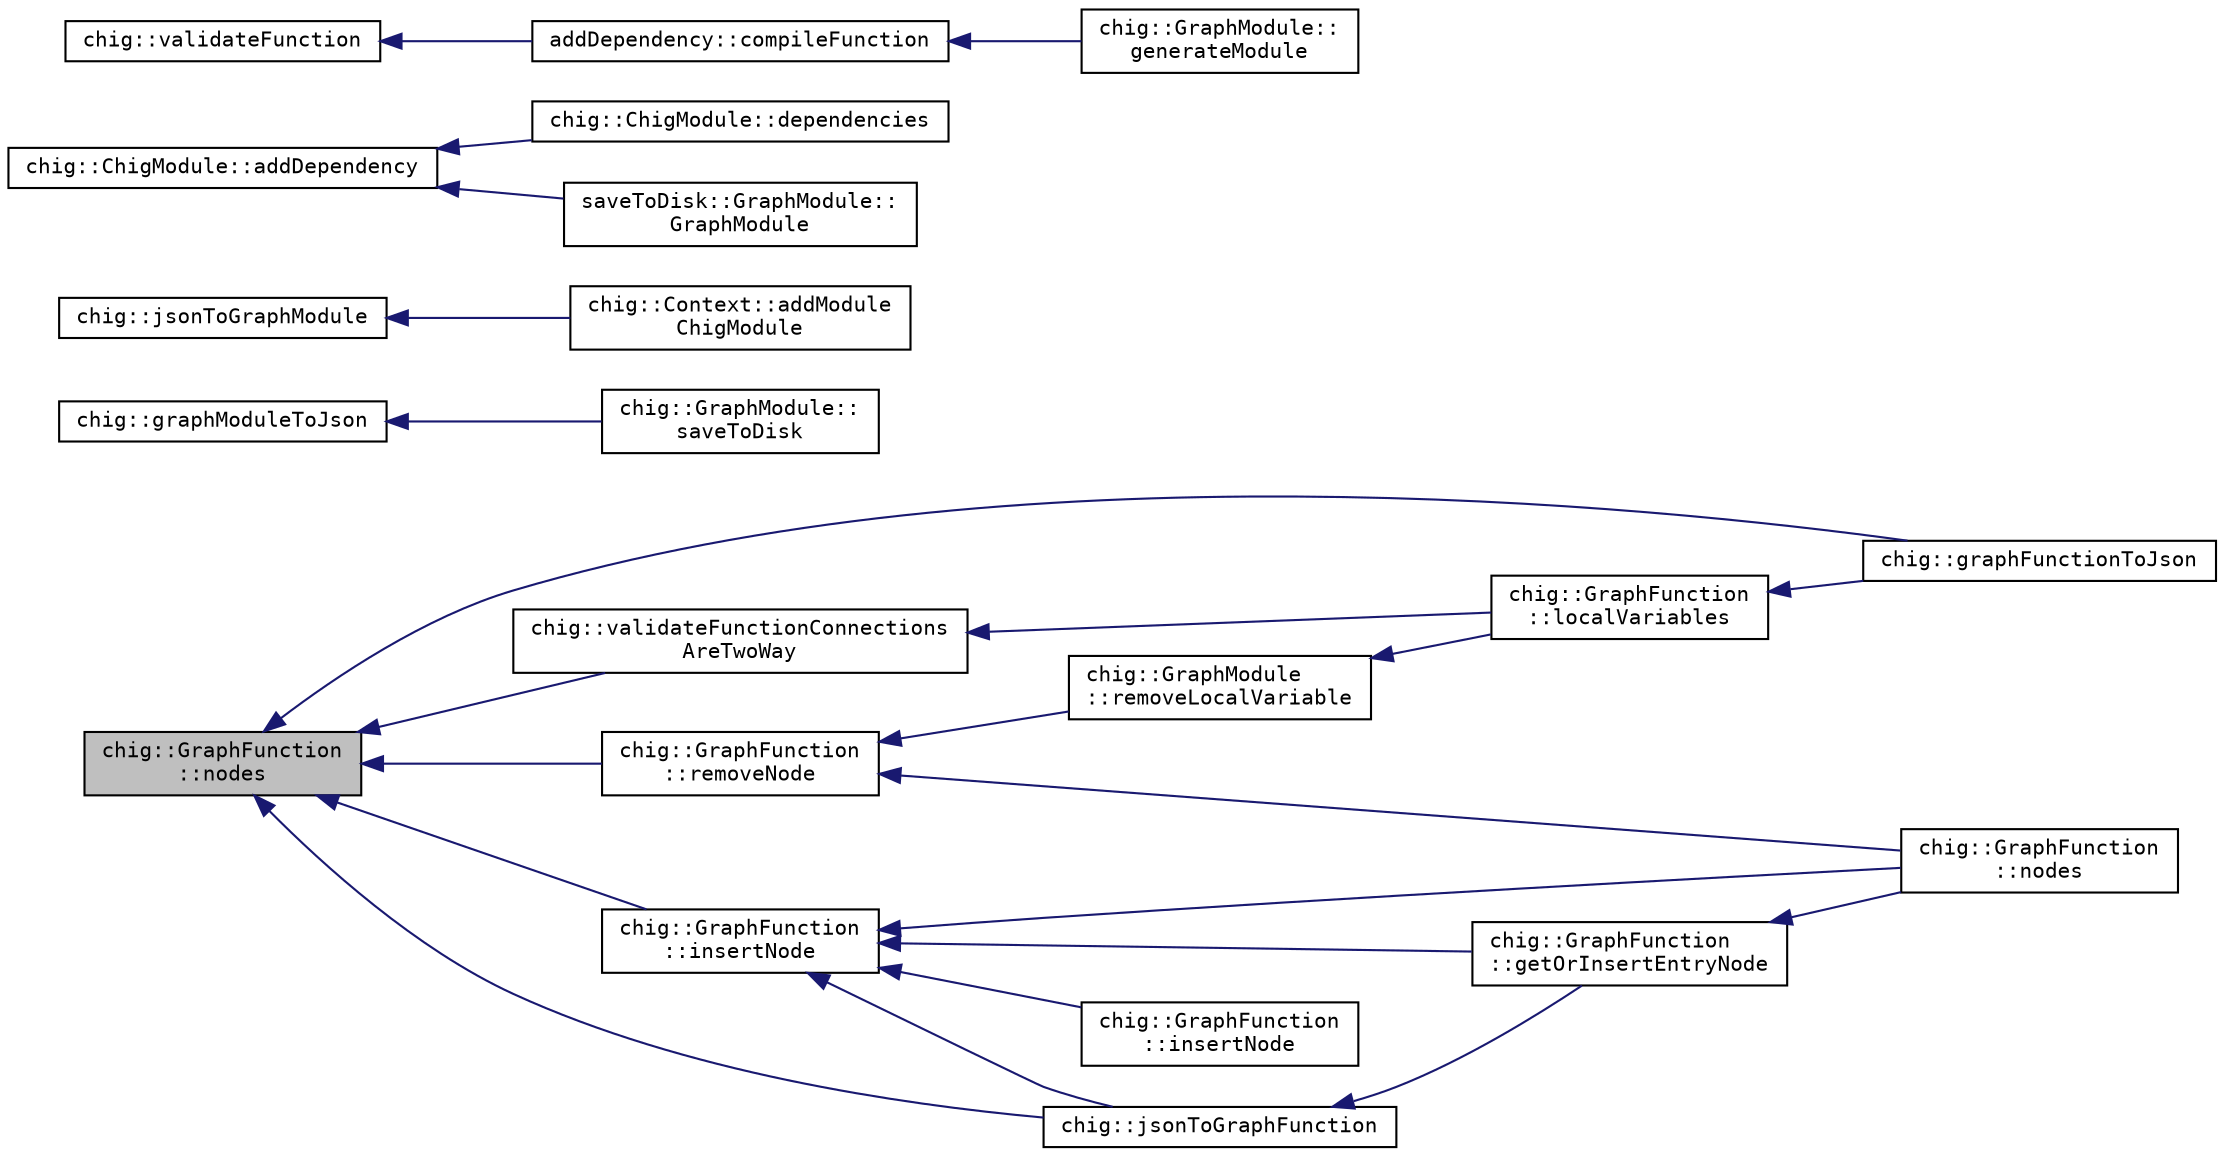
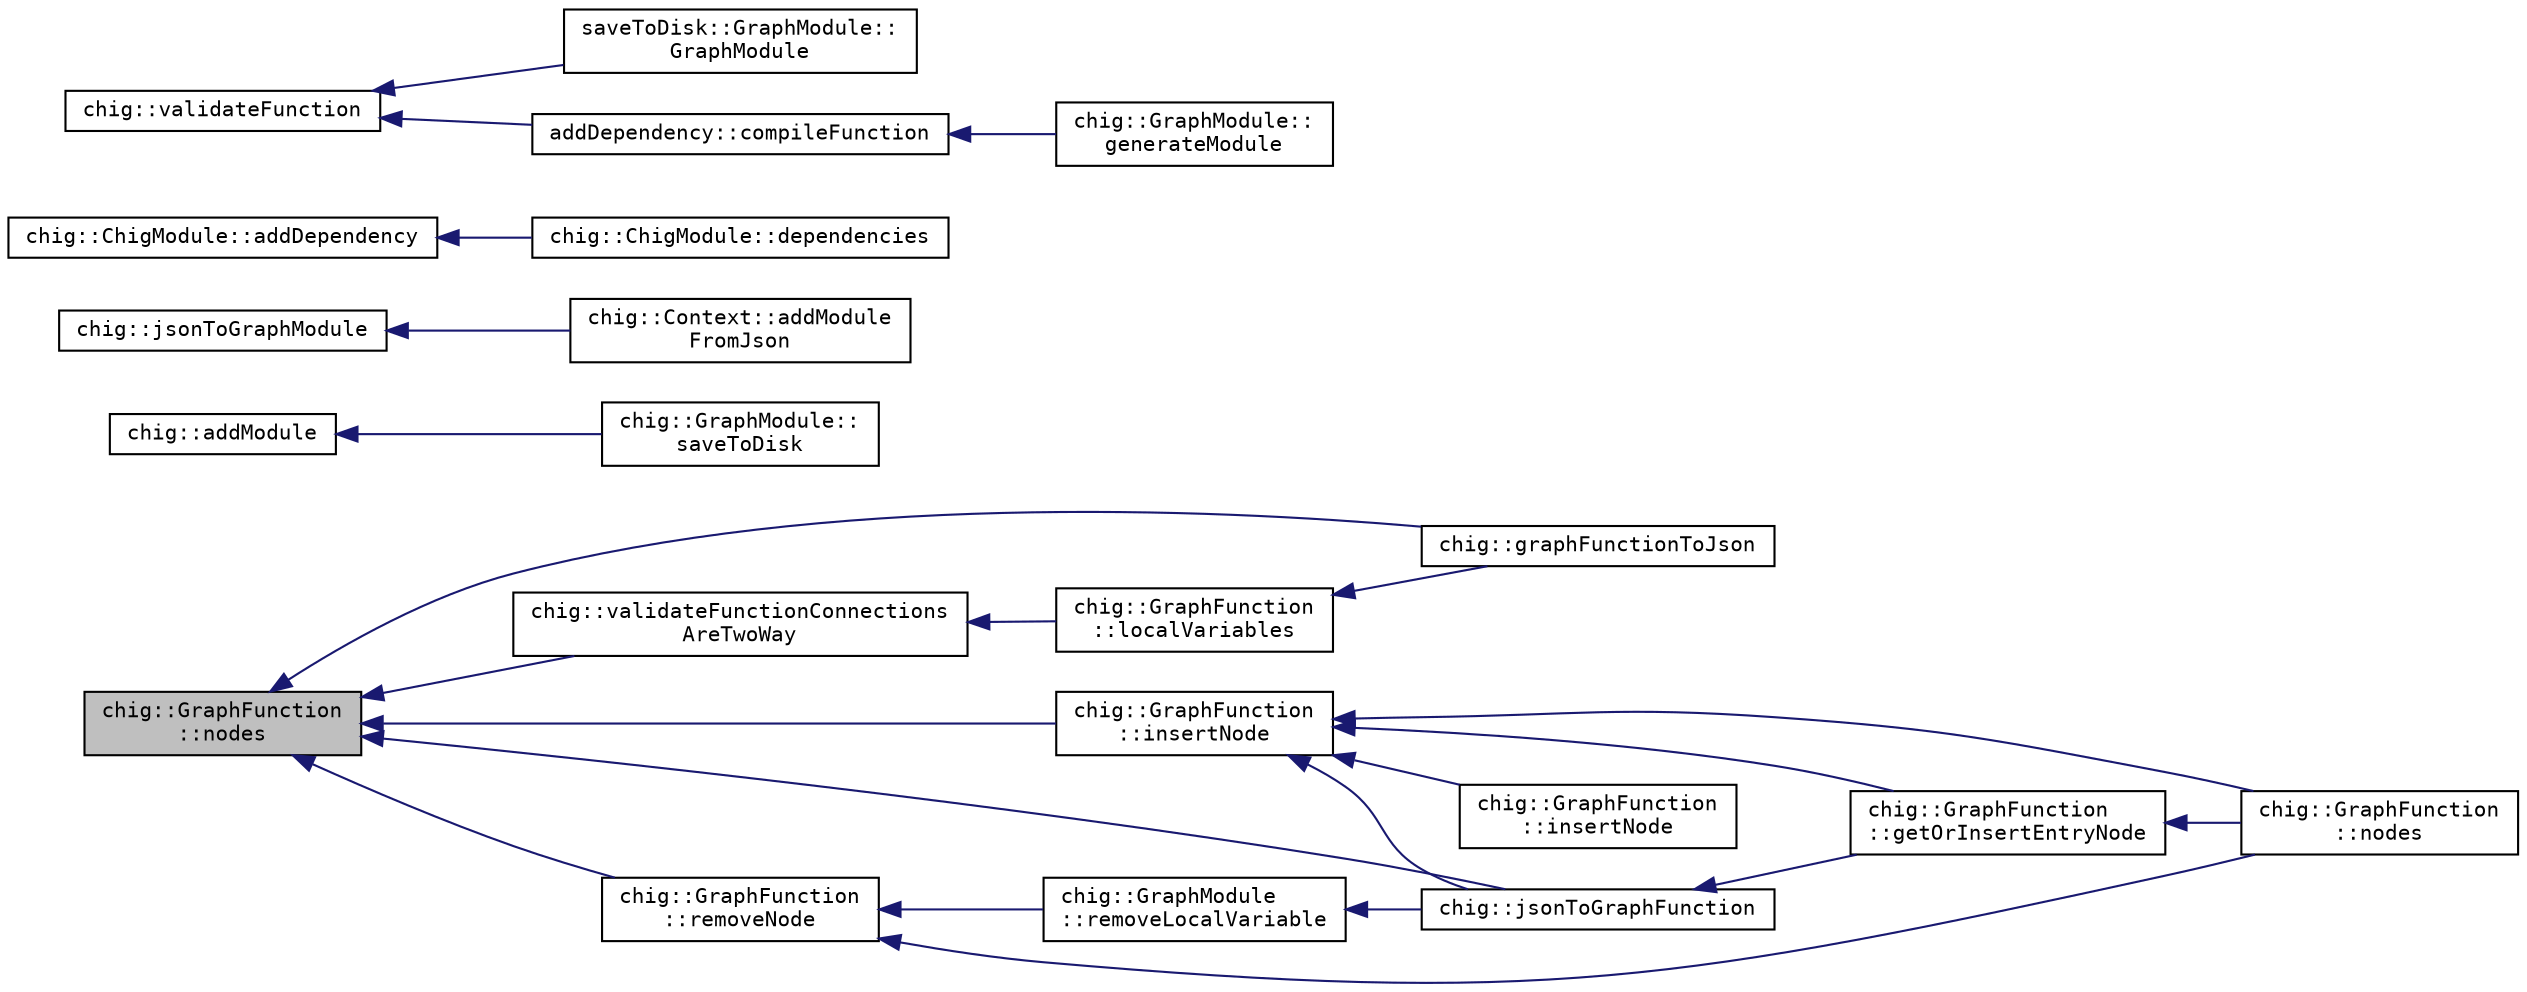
edge "saveToDisk::GraphModule:: GraphModule" -> "chig::ChigModule::addDependency": now "saveToDisk::GraphModule:: GraphModule" -> "chig::validateFunction"
node "chig::Context::addModule ChigModule": label "chig::Context::addModule ChigModule" -> "chig::Context::addModule FromJson"
node "chig::graphModuleToJson": label "chig::graphModuleToJson" -> "chig::addModule"
edge "chig::GraphFunction ::localVariables" -> "chig::GraphModule ::removeLocalVariable": now "chig::jsonToGraphFunction" -> "chig::GraphModule ::removeLocalVariable"
